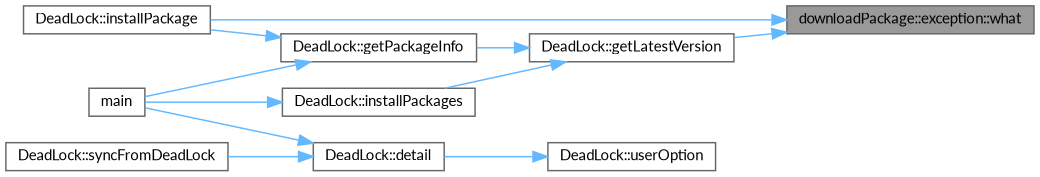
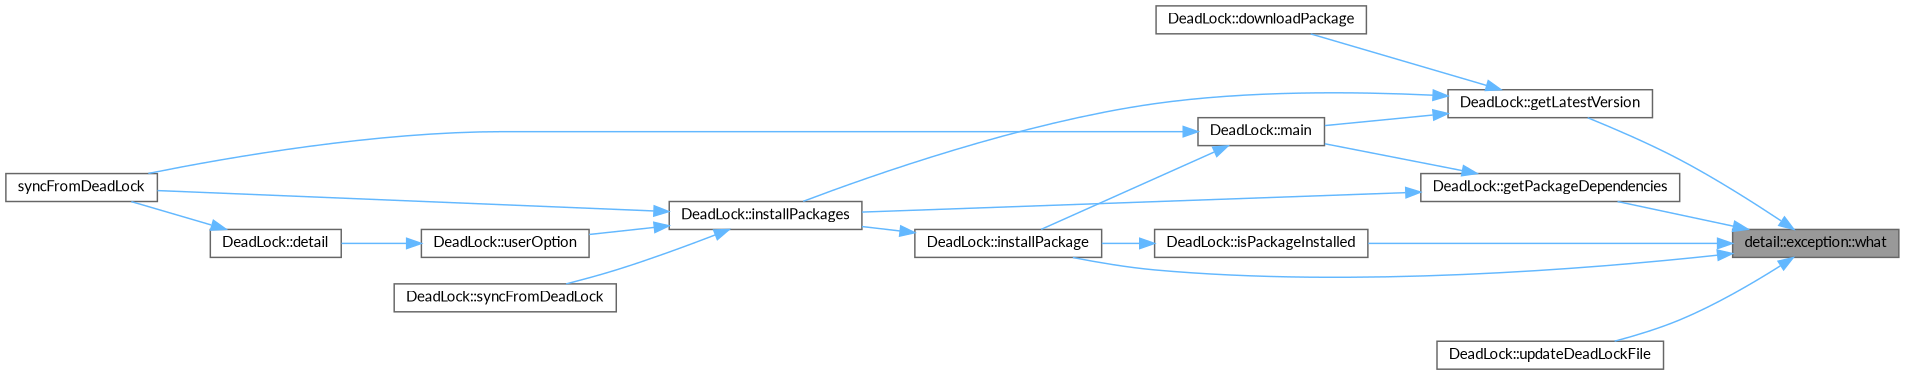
node "downloadPackage::exception::what": label "downloadPackage::exception::what" -> "detail::exception::what"
node "DeadLock::downloadPackage": added
node "DeadLock::getPackageInfo": label "DeadLock::getPackageInfo" -> "DeadLock::main"
node "main": label "main" -> "syncFromDeadLock"
edge "DeadLock::syncFromDeadLock" -> "DeadLock::detail": now "DeadLock::syncFromDeadLock" -> "DeadLock::installPackages"
node "DeadLock::getPackageDependencies": added
edge "DeadLock::installPackages" -> "DeadLock::installPackage": added
edge "DeadLock::userOption" -> "DeadLock::installPackages": added
node "DeadLock::isPackageInstalled": added
node "DeadLock::updateDeadLockFile": added
